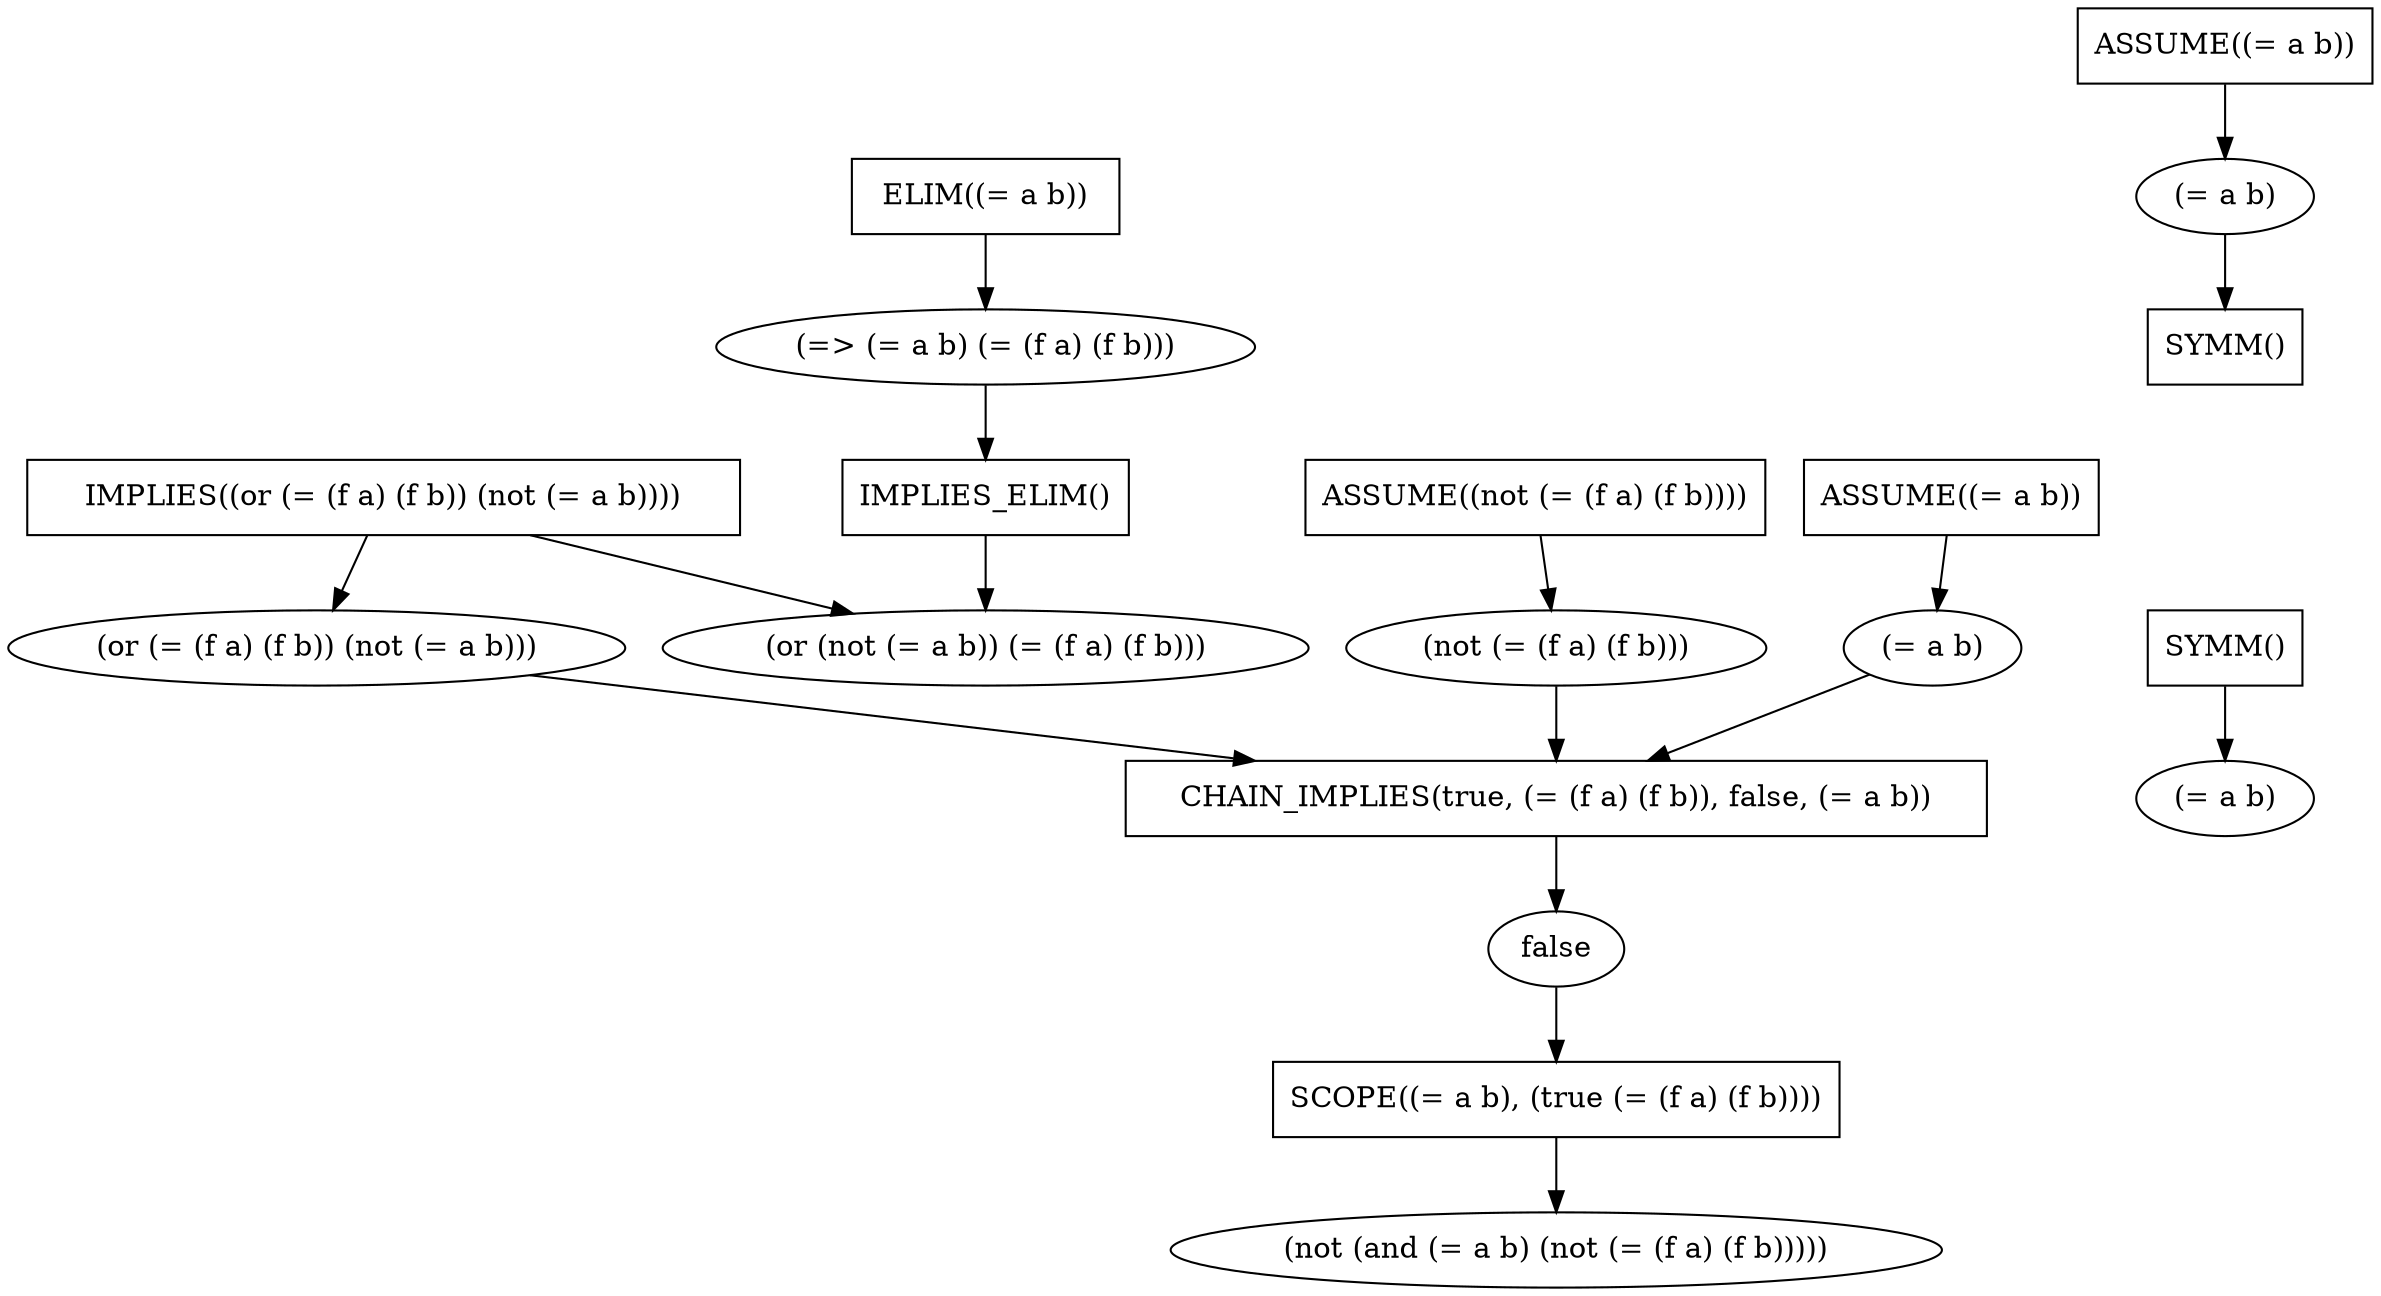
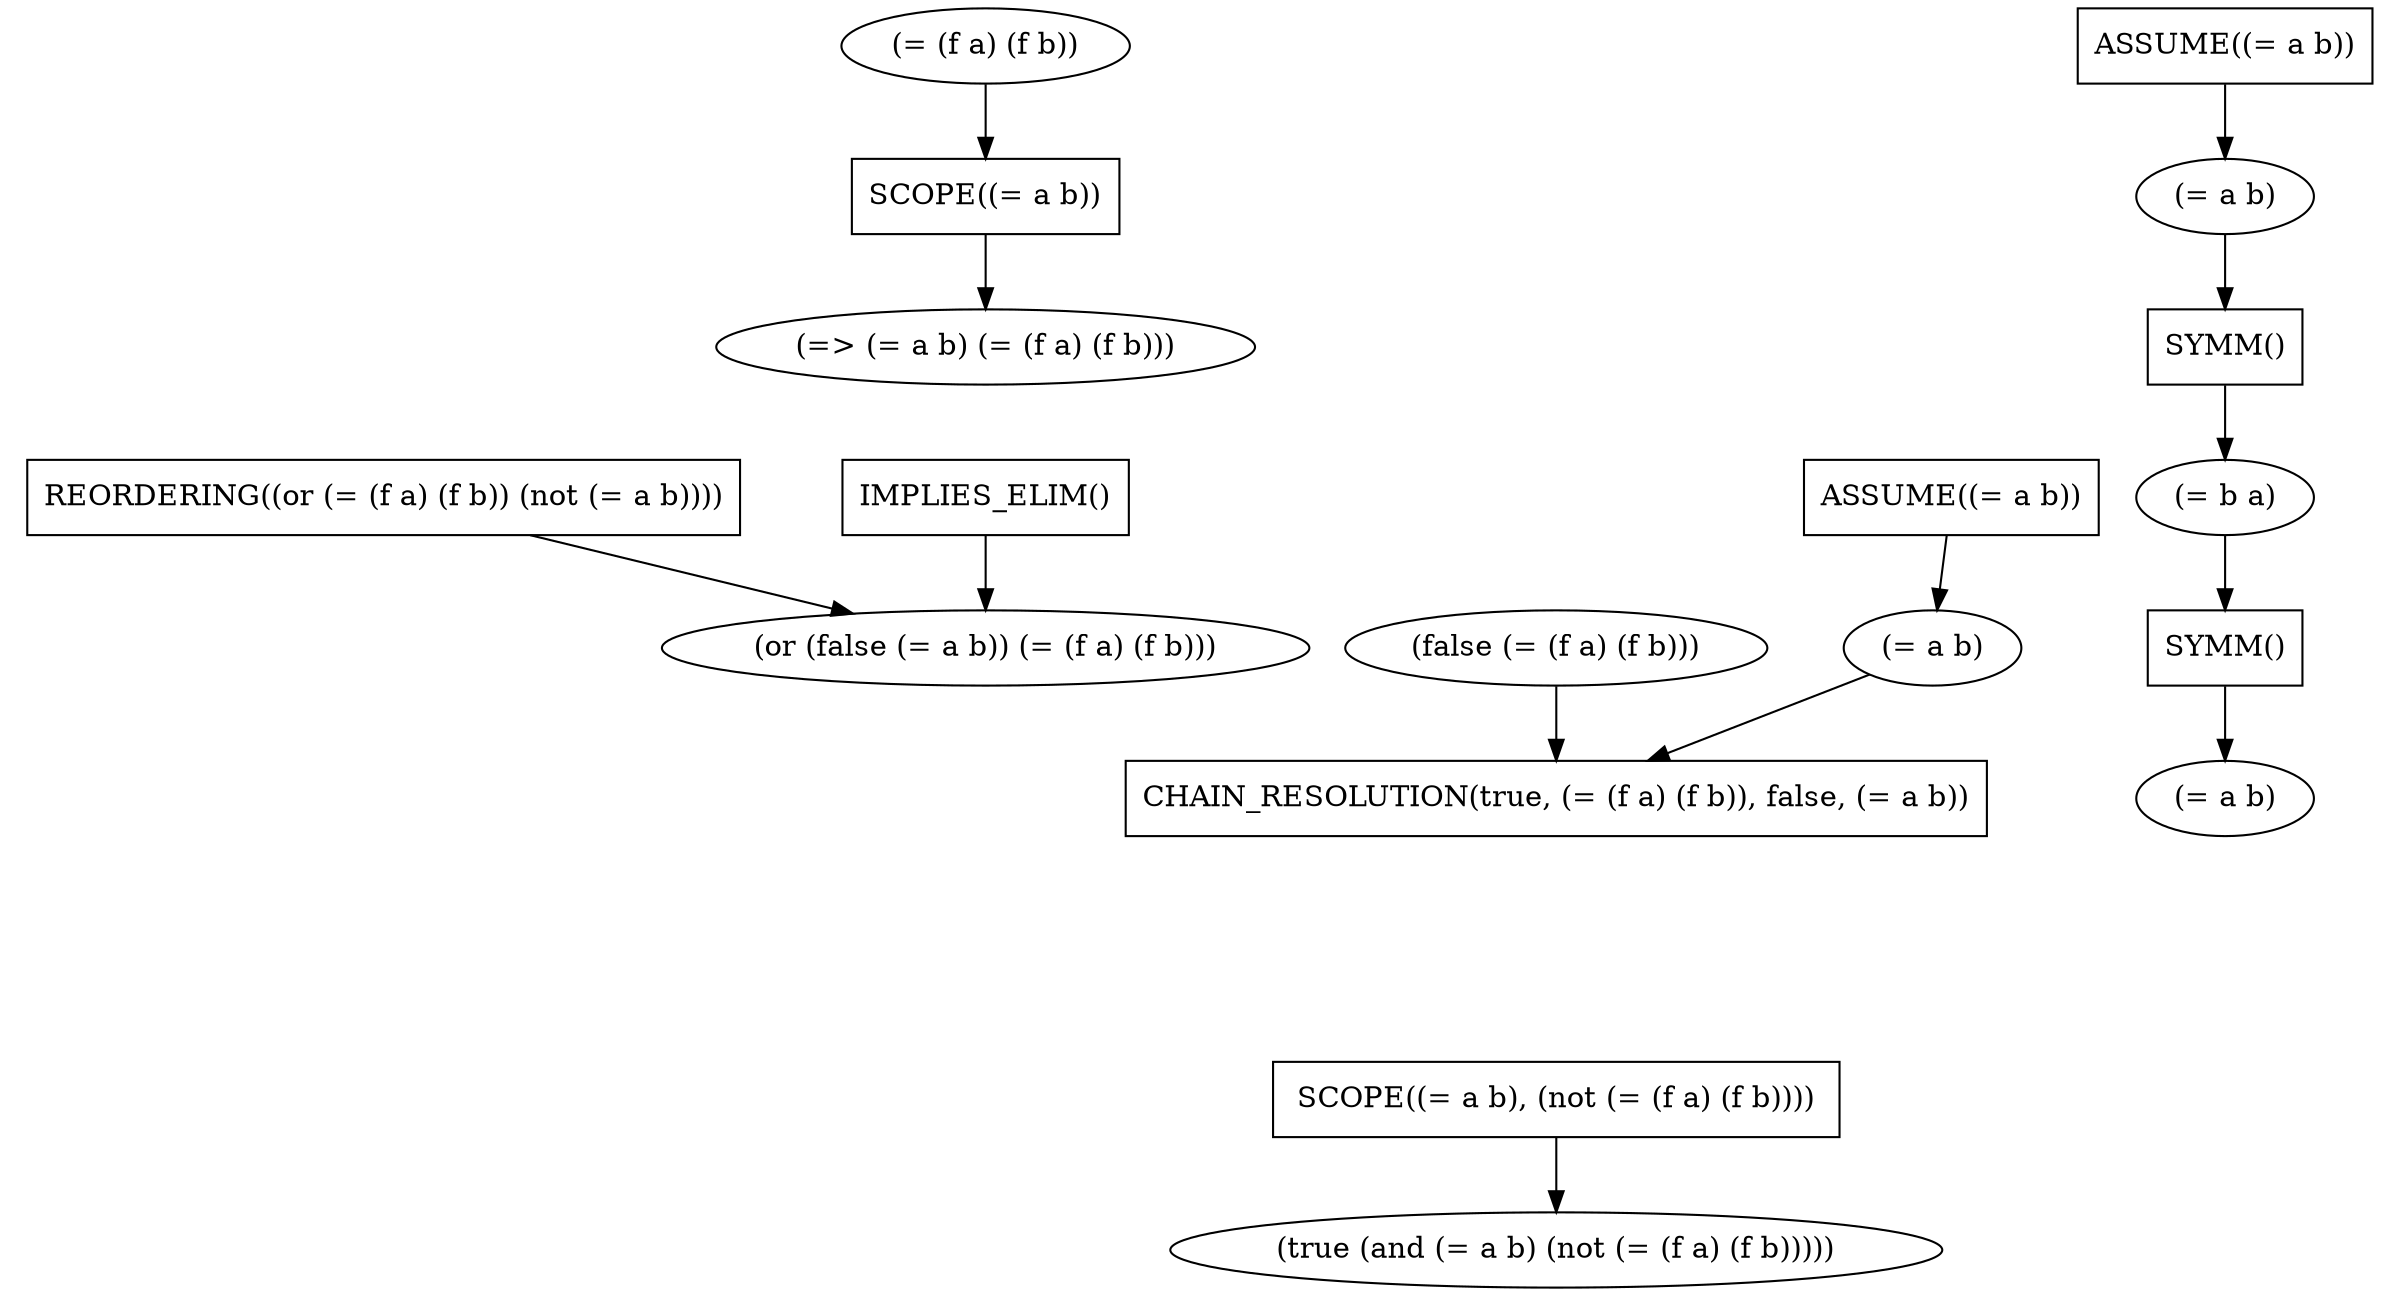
node "(= (f a) (f b))": added
node "ELIM((= a b))": label "ELIM((= a b))" -> "SCOPE((= a b))"
edge "(=> (= a b) (= (f a) (f b)))" -> "IMPLIES_ELIM()": removed
node "IMPLIES((or (= (f a) (f b)) (not (= a b))))": label "IMPLIES((or (= (f a) (f b)) (not (= a b))))" -> "REORDERING((or (= (f a) (f b)) (not (= a b))))"
node "ASSUME((not (= (f a) (f b))))": removed
node "(= b a)": added
node "(or (= (f a) (f b)) (not (= a b)))": removed
node "(or (not (= a b)) (= (f a) (f b)))": label "(or (not (= a b)) (= (f a) (f b)))" -> "(or (false (= a b)) (= (f a) (f b)))"
node "(not (= (f a) (f b)))": label "(not (= (f a) (f b)))" -> "(false (= (f a) (f b)))"
node "CHAIN_IMPLIES(true, (= (f a) (f b)), false, (= a b))": label "CHAIN_IMPLIES(true, (= (f a) (f b)), false, (= a b))" -> "CHAIN_RESOLUTION(true, (= (f a) (f b)), false, (= a b))"
node "false": removed
node "SCOPE((= a b), (true (= (f a) (f b))))": label "SCOPE((= a b), (true (= (f a) (f b))))" -> "SCOPE((= a b), (not (= (f a) (f b))))"
node "(not (and (= a b) (not (= (f a) (f b)))))": label "(not (and (= a b) (not (= (f a) (f b)))))" -> "(true (and (= a b) (not (= (f a) (f b)))))"
